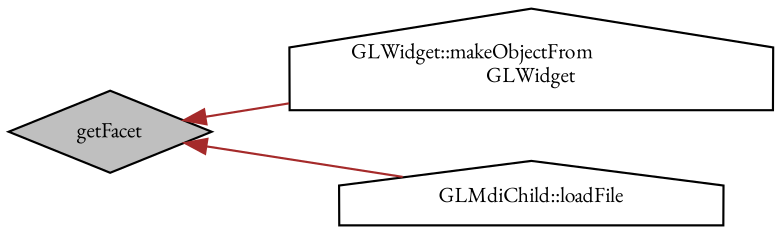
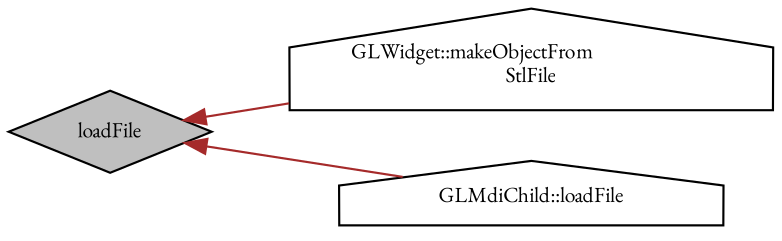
node "GLWidget::makeObjectFrom GLWidget": label "GLWidget::makeObjectFrom GLWidget" -> "GLWidget::makeObjectFrom StlFile"
node "getFacet": label "getFacet" -> "loadFile"
